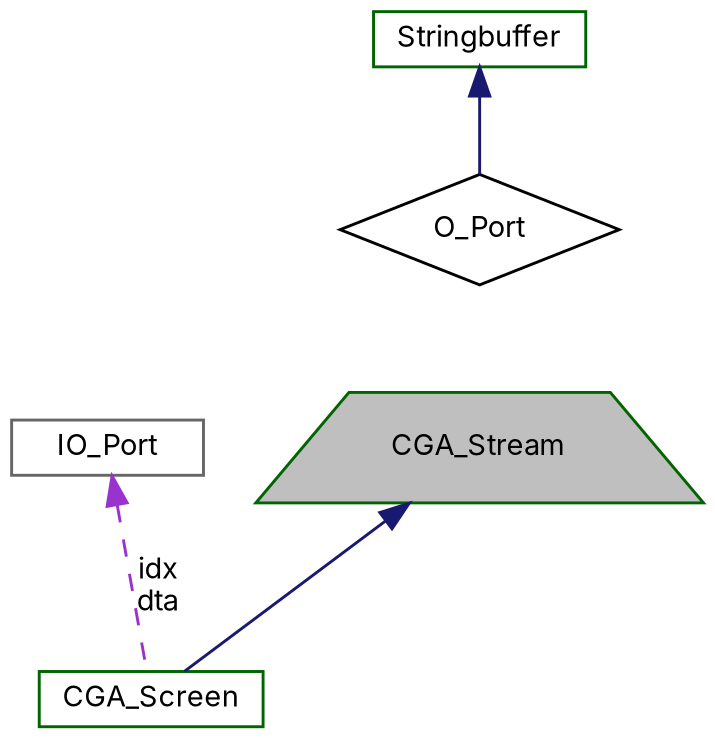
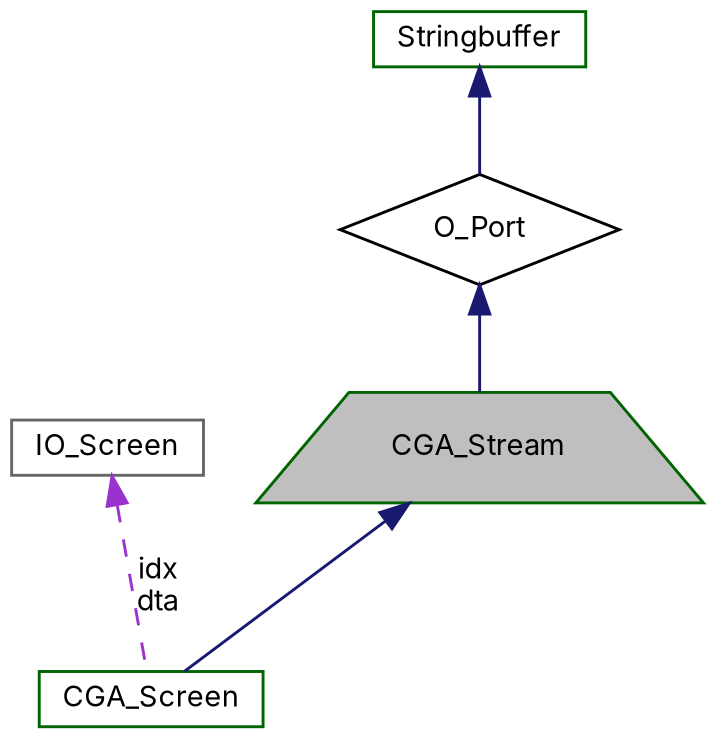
edge "CGA_Stream" -> "O_Port": added
node "IO_Port": label "IO_Port" -> "IO_Screen"
